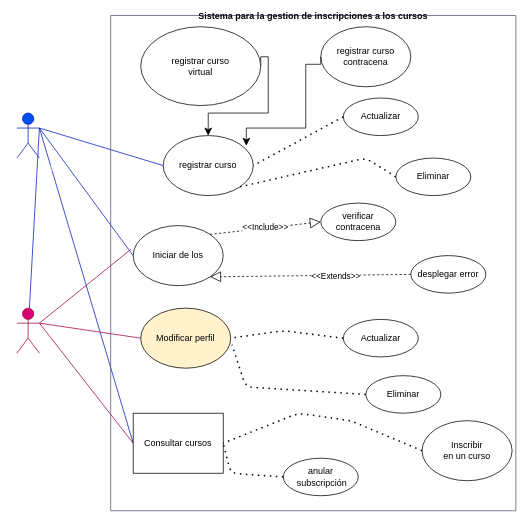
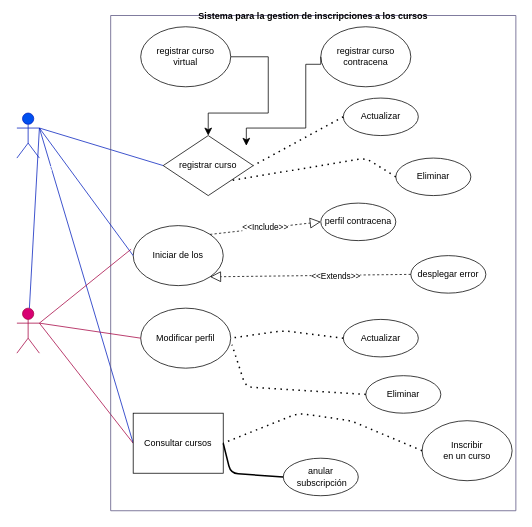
node "registrar curso virtual": size 120x79 -> 90x60
node "registrar curso": shape ellipse -> diamond
node "verificar contracena": label "verificar contracena" -> "perfil contracena"
node "Modificar perfil": fillcolor #fff2cc -> #ffffff
edge "Consultar cursos" -- "anular subscripción": style dashed -> solid
